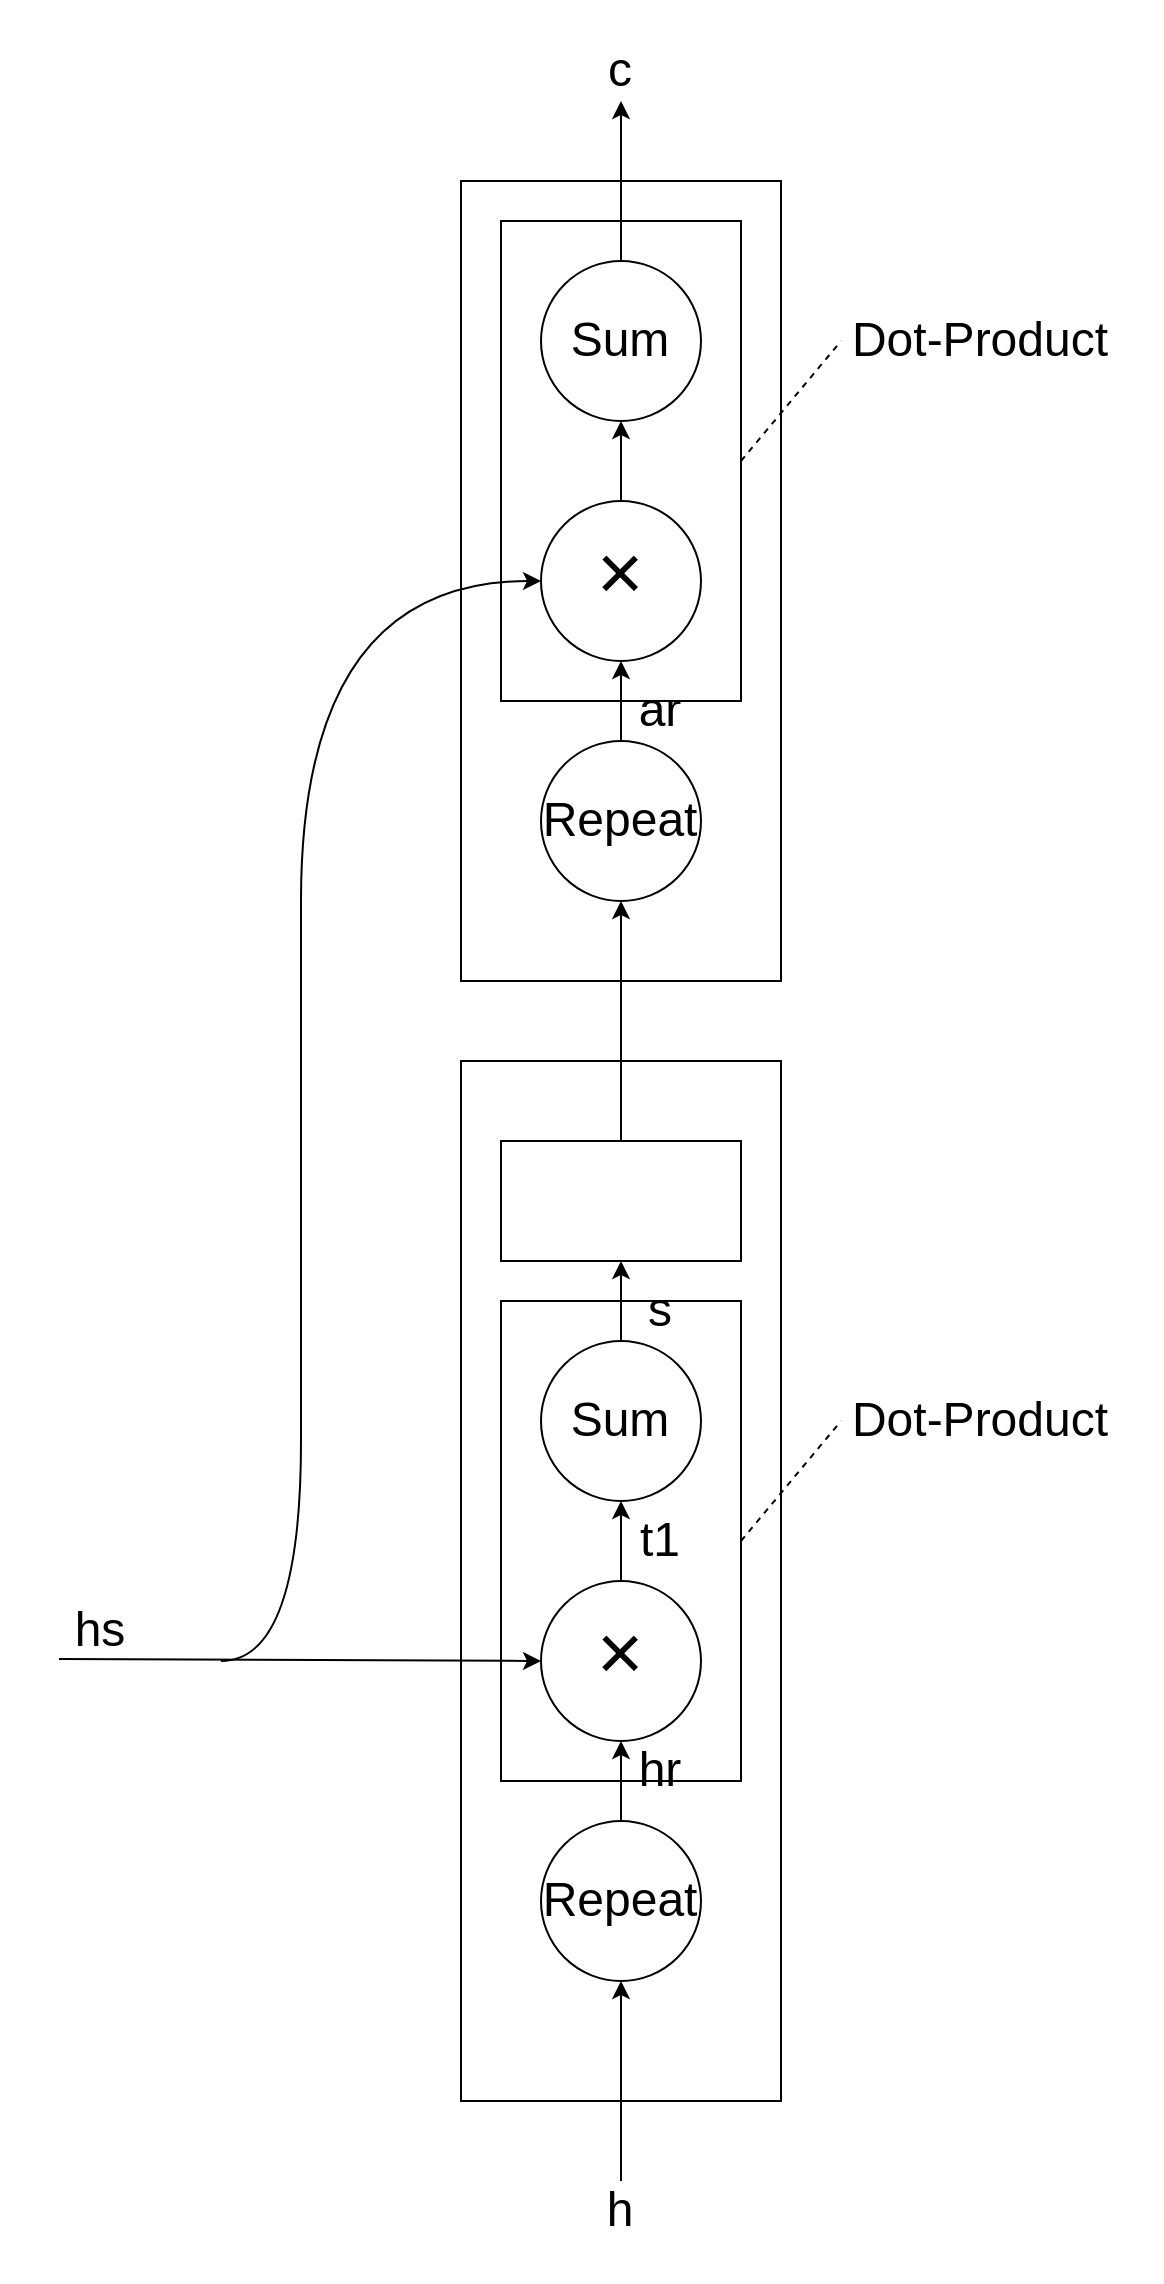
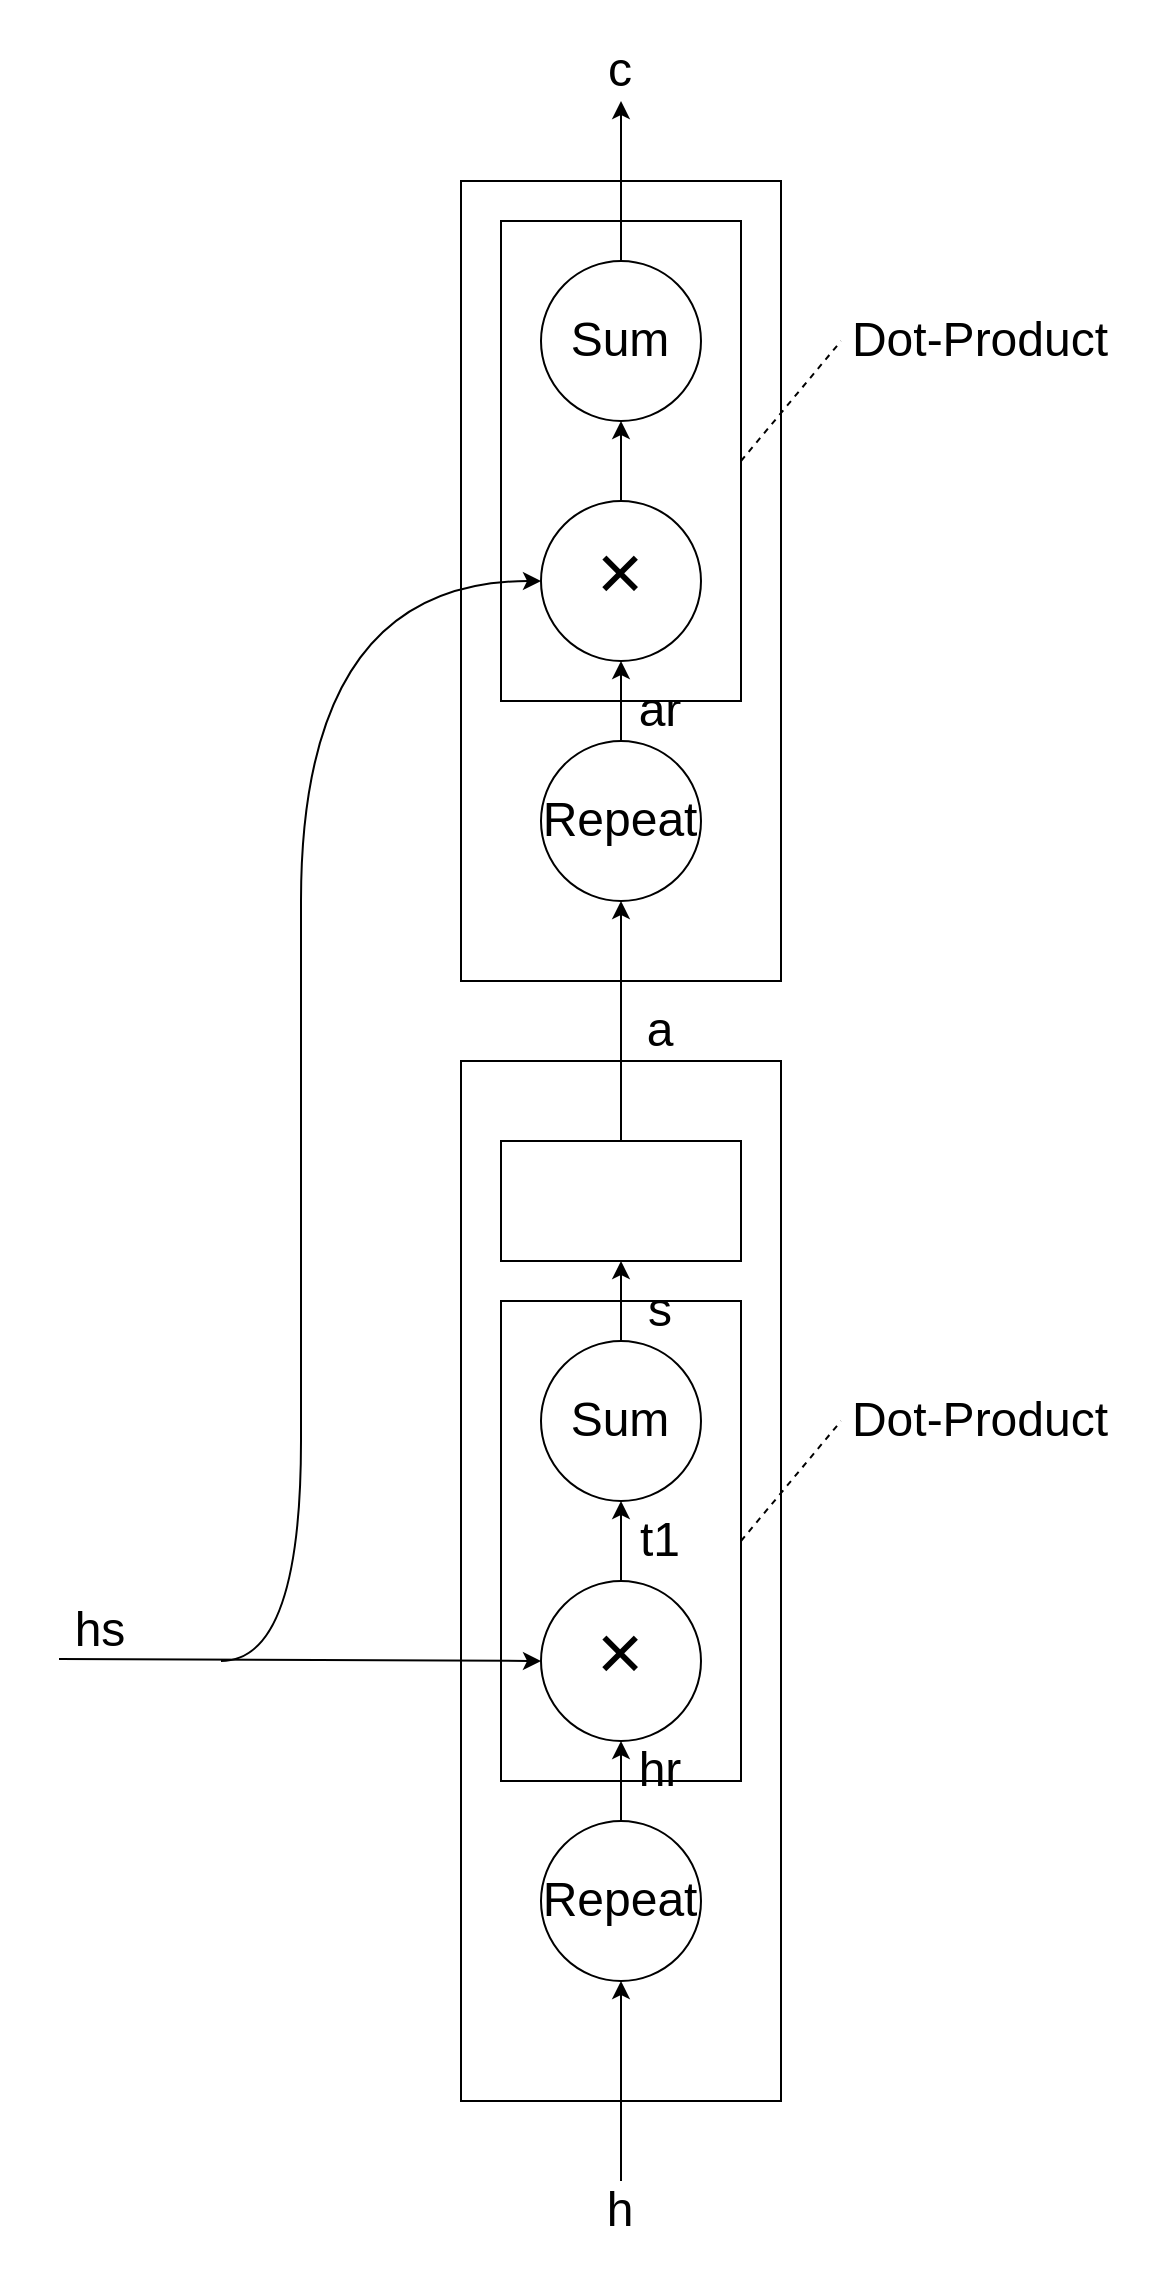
node "a": added
